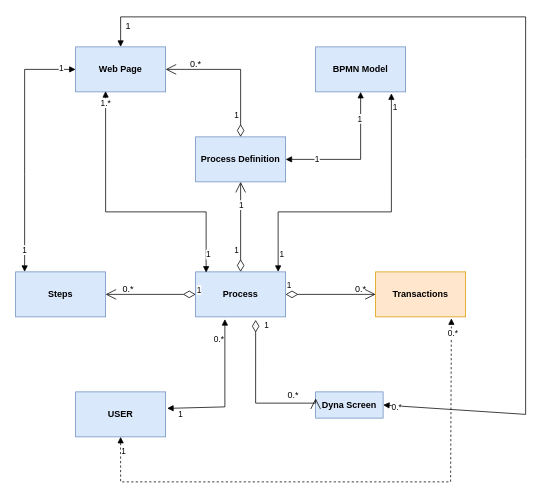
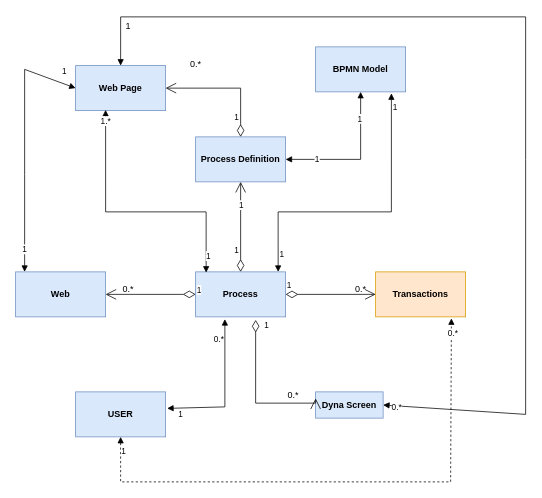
node "Web Page": moved (120, 69) -> (120, 88)
node "Steps": label "Steps" -> "Web"
